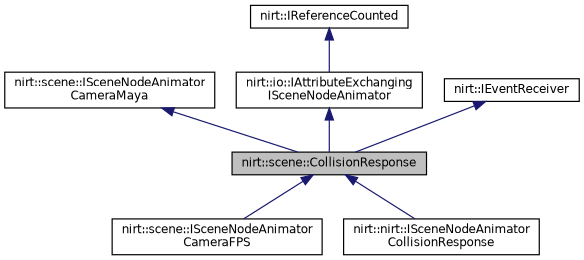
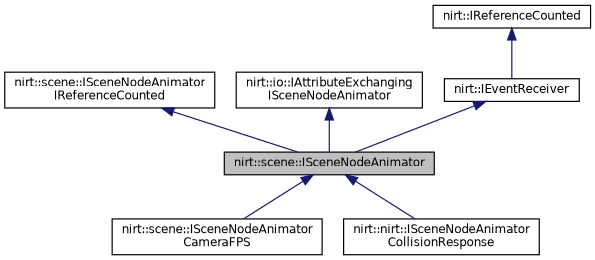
edge "nirt::io::IAttributeExchanging ISceneNodeAnimator" -> "nirt::IReferenceCounted": now "nirt::IEventReceiver" -> "nirt::IReferenceCounted"
node "nirt::scene::ISceneNodeAnimator CameraMaya": label "nirt::scene::ISceneNodeAnimator CameraMaya" -> "nirt::scene::ISceneNodeAnimator IReferenceCounted"
node "nirt::scene::CollisionResponse": label "nirt::scene::CollisionResponse" -> "nirt::scene::ISceneNodeAnimator"
